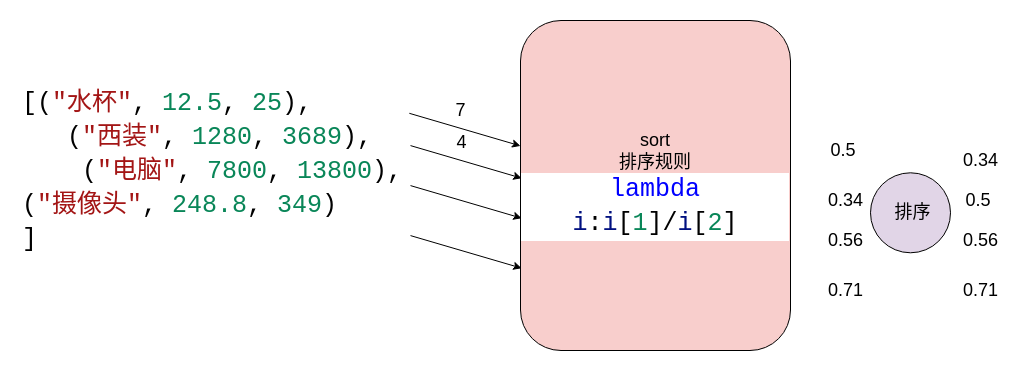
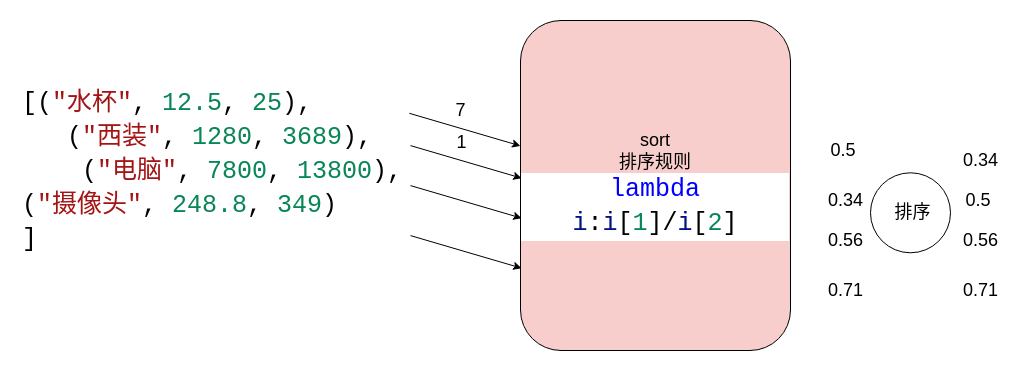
node "4": label "4" -> "1"
node "排序": fillcolor #e1d5e7 -> #ffffff
